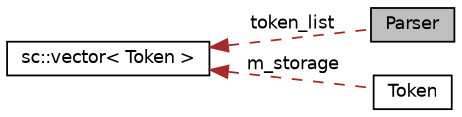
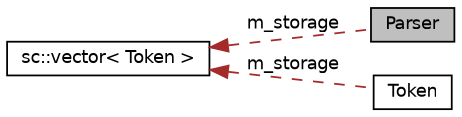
edge "Parser" -> "sc::vector< Token >": label " token_list" -> " m_storage"
